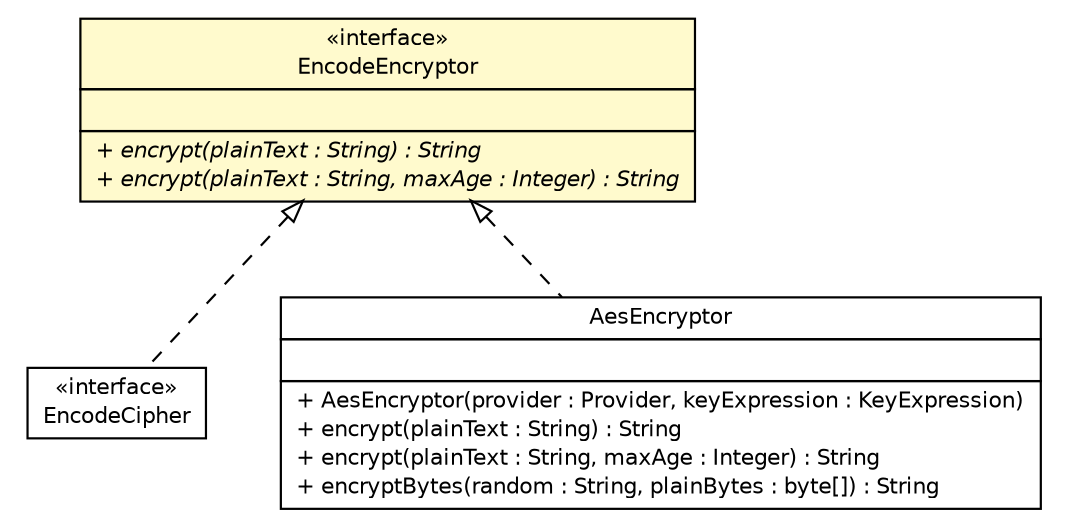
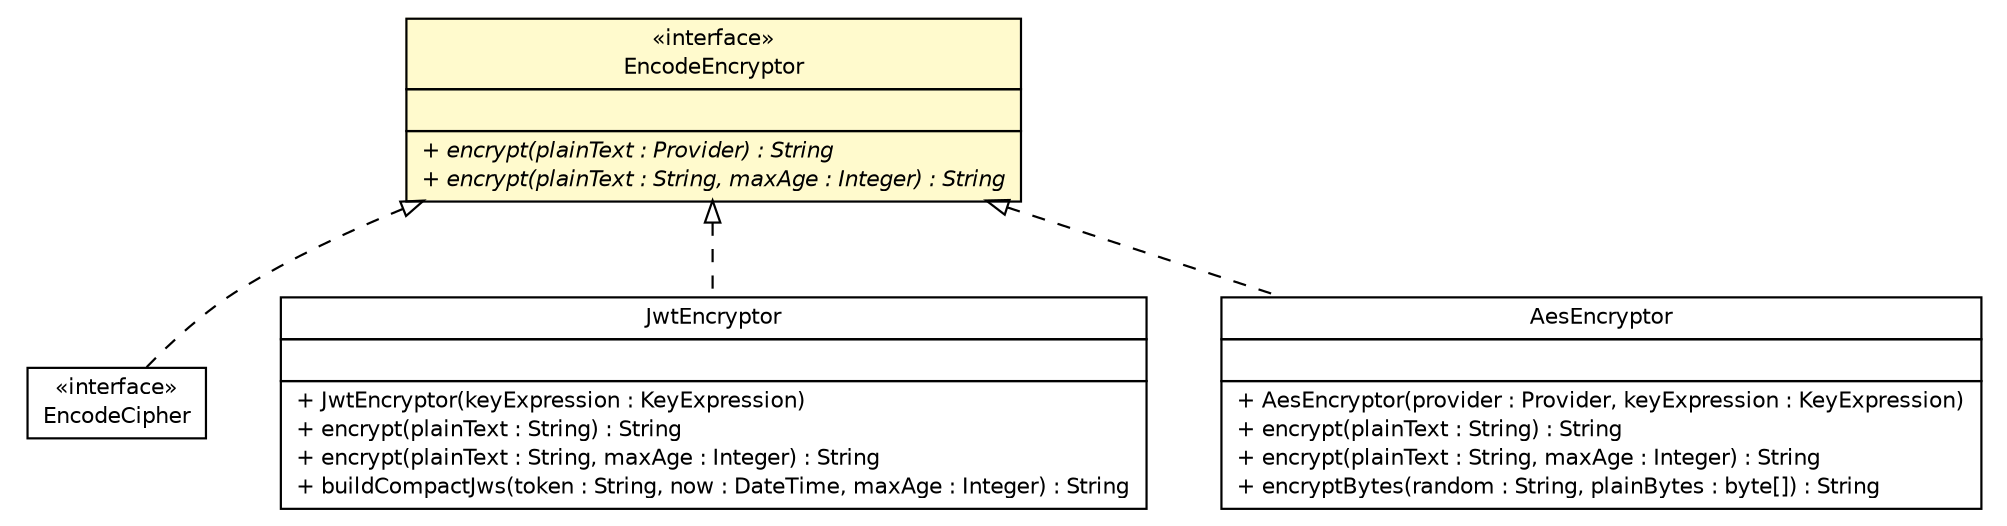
node "EncodeEncryptor": text "+ encrypt(plainText : String) : String" -> "+ encrypt(plainText : Provider) : String"
node "JwtEncryptor": added
